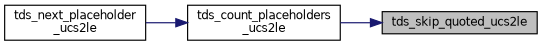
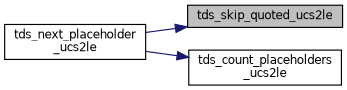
edge "tds_count_placeholders _ucs2le" -> "tds_skip_quoted_ucs2le": now "tds_next_placeholder _ucs2le" -> "tds_skip_quoted_ucs2le"
